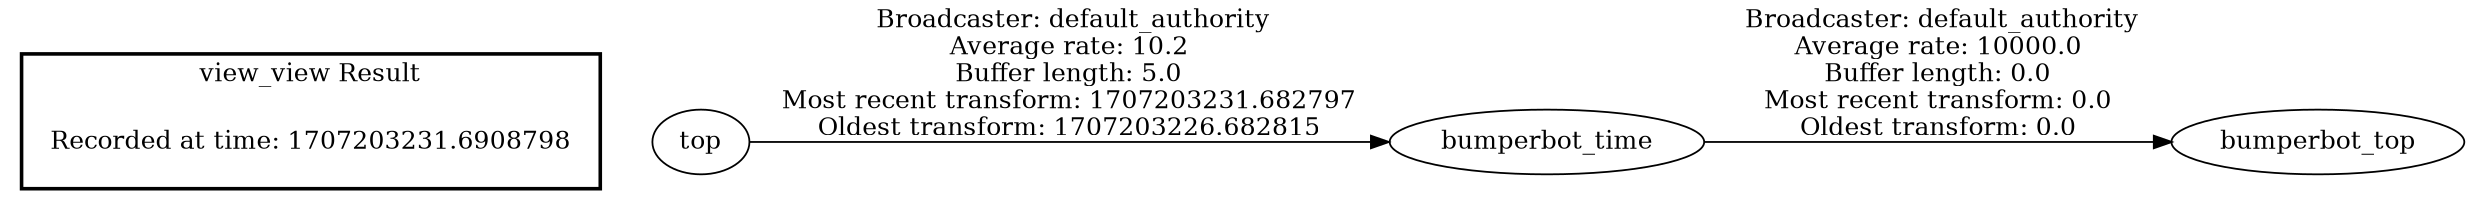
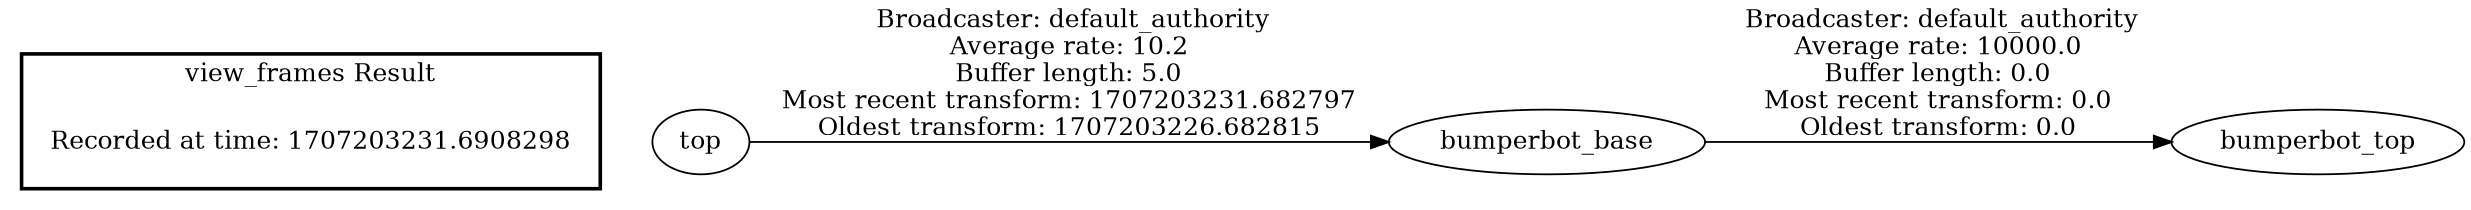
cluster "view_view Result": label "view_view Result" -> "view_frames Result"
node "Recorded at time: 1707203231.6908798": label "Recorded at time: 1707203231.6908798" -> "Recorded at time: 1707203231.6908298"
node "bumperbot_time": label "bumperbot_time" -> "bumperbot_base"
